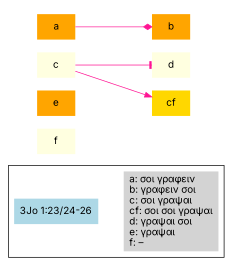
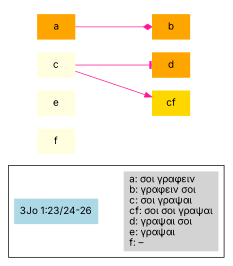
node "d": fillcolor lightyellow -> orange
node "e": fillcolor orange -> lightyellow
